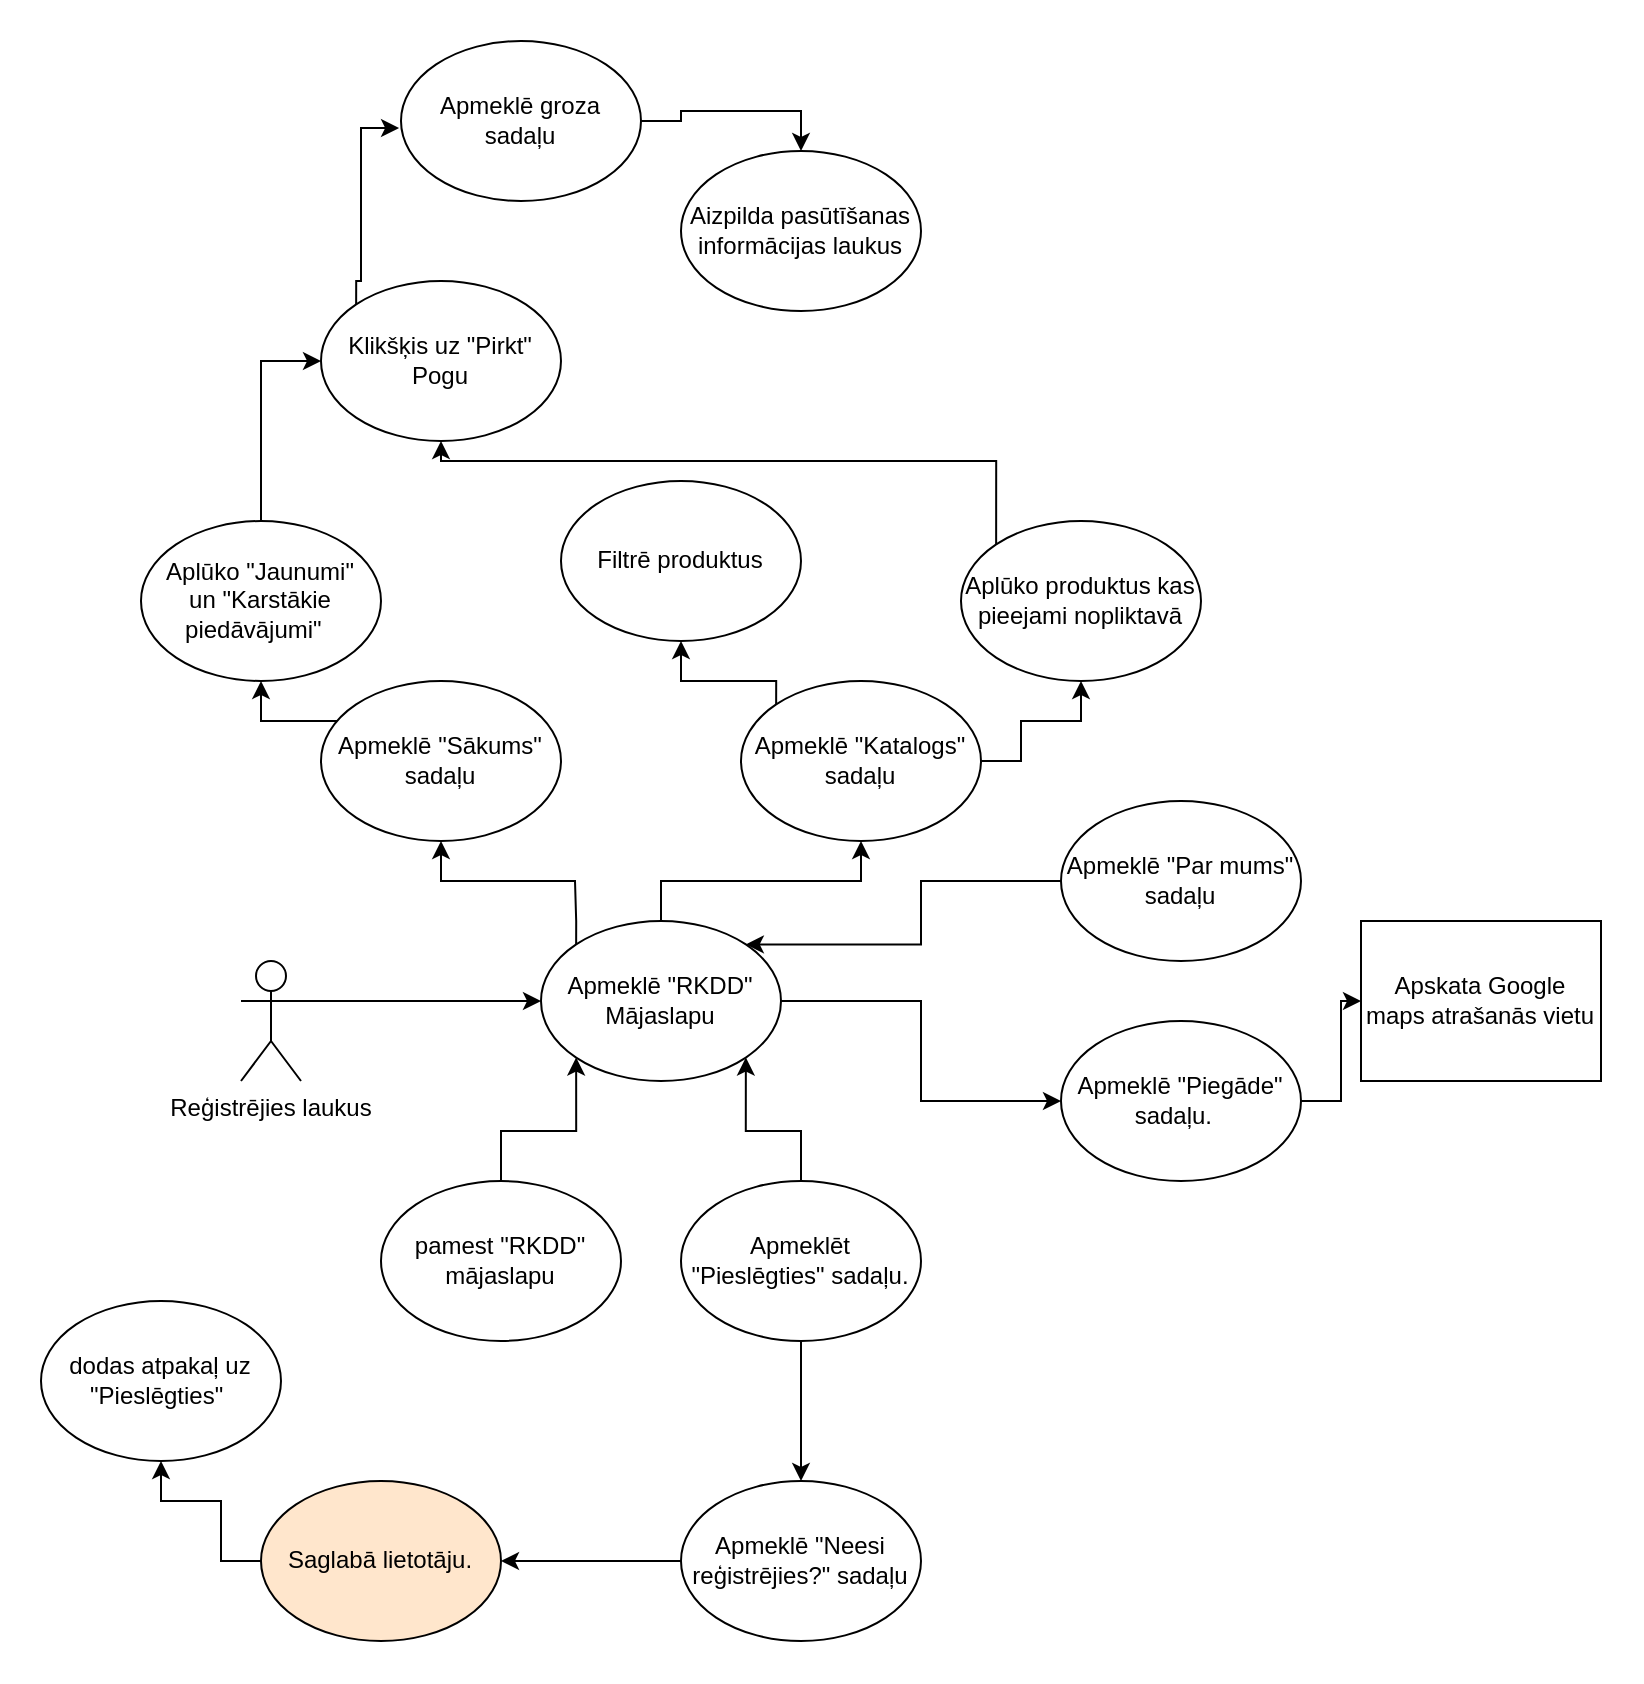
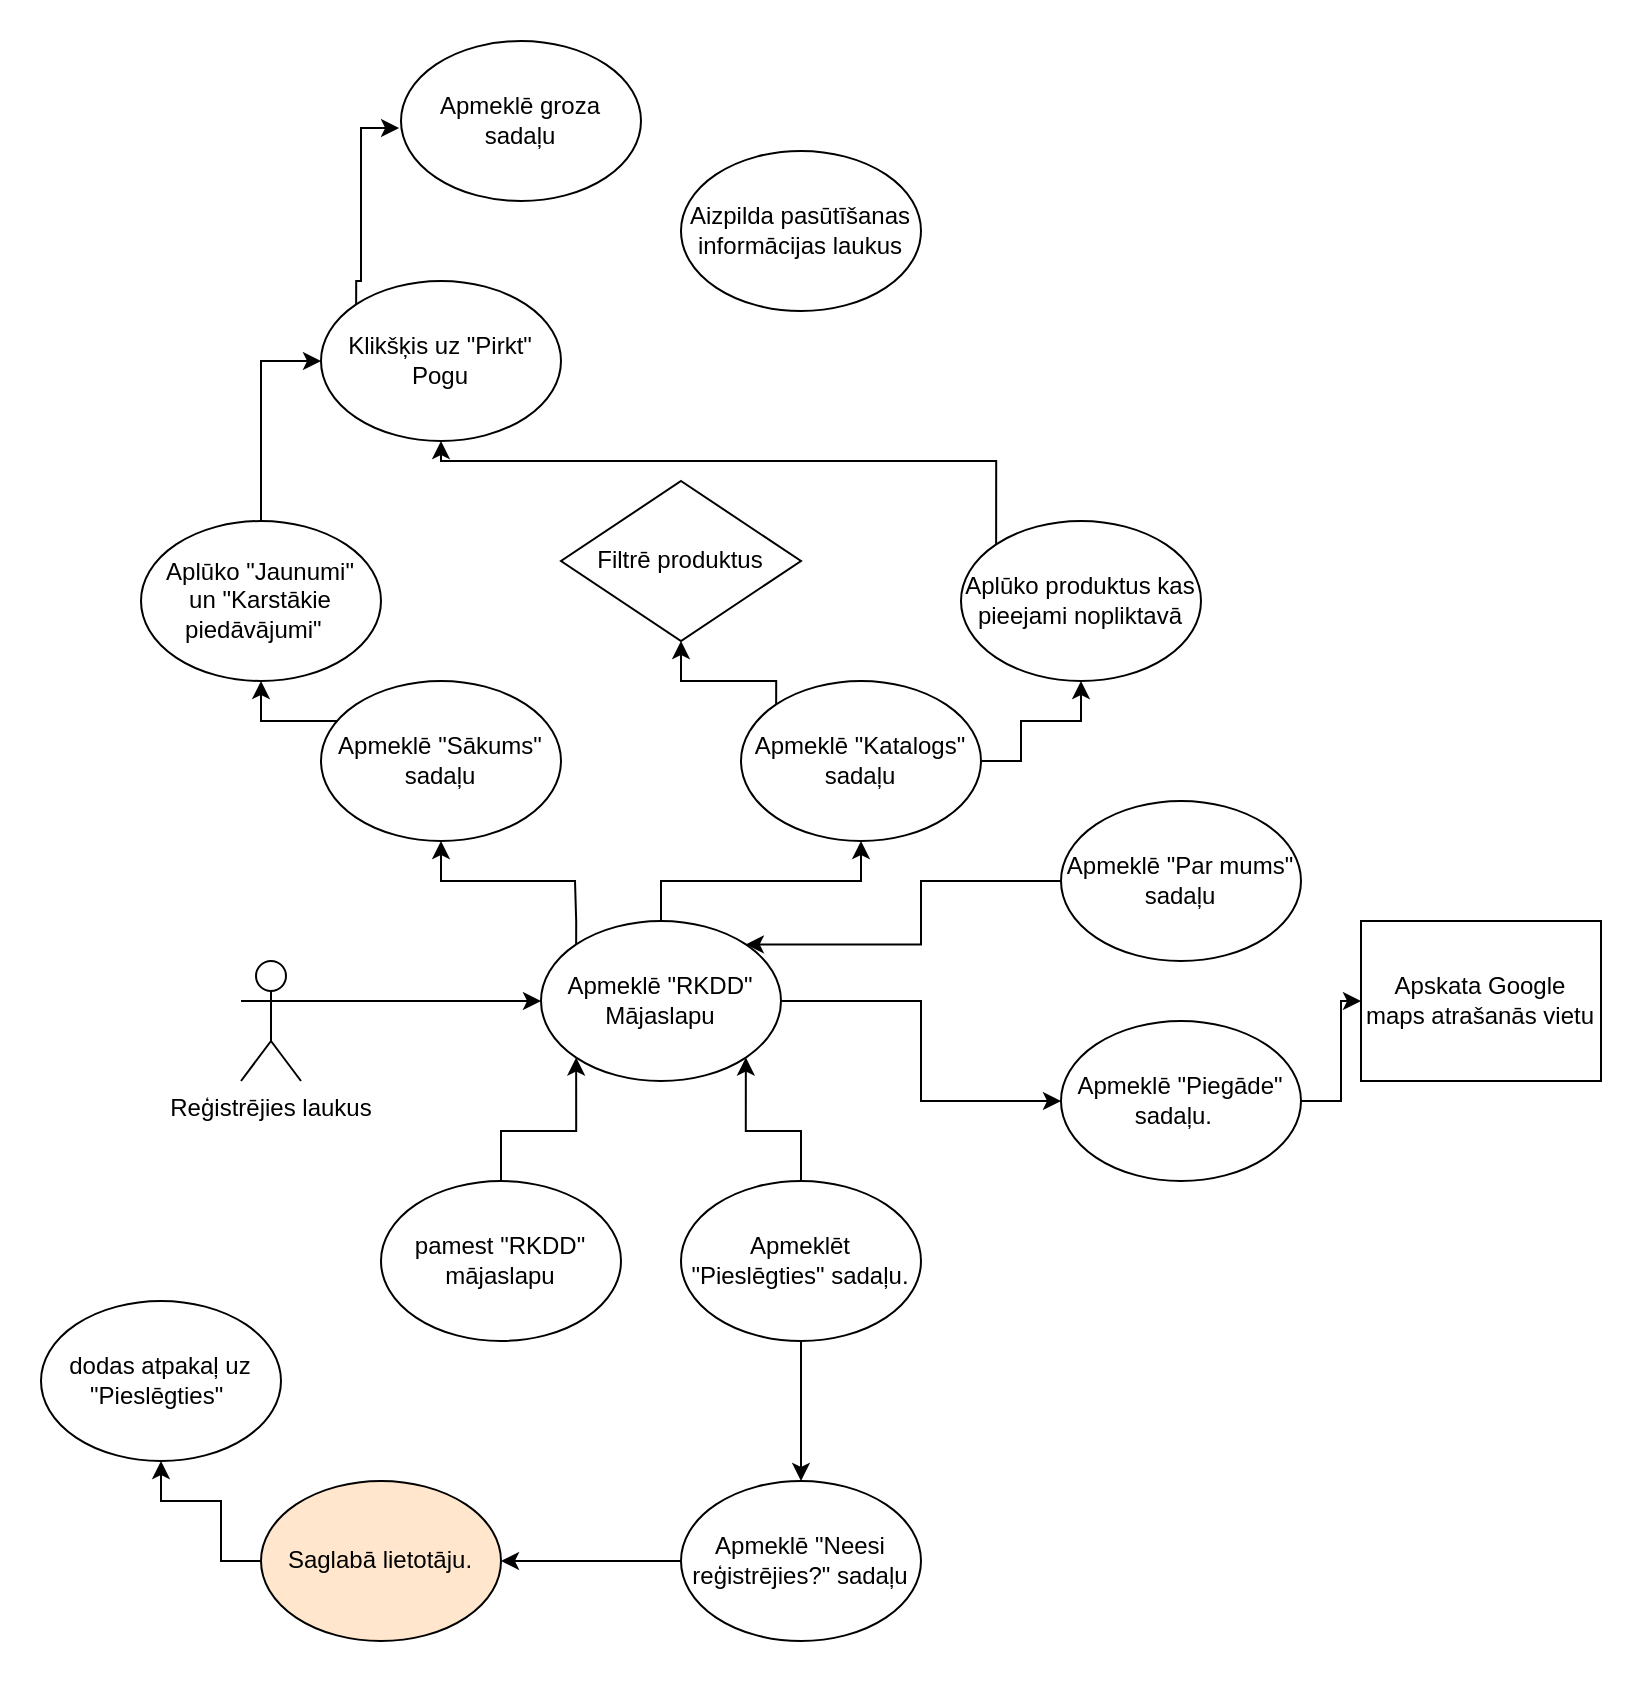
edge "Apmeklē groza sadaļu" -> "Aizpilda pasūtīšanas informācijas laukus": removed
node "Filtrē produktus": shape ellipse -> diamond
